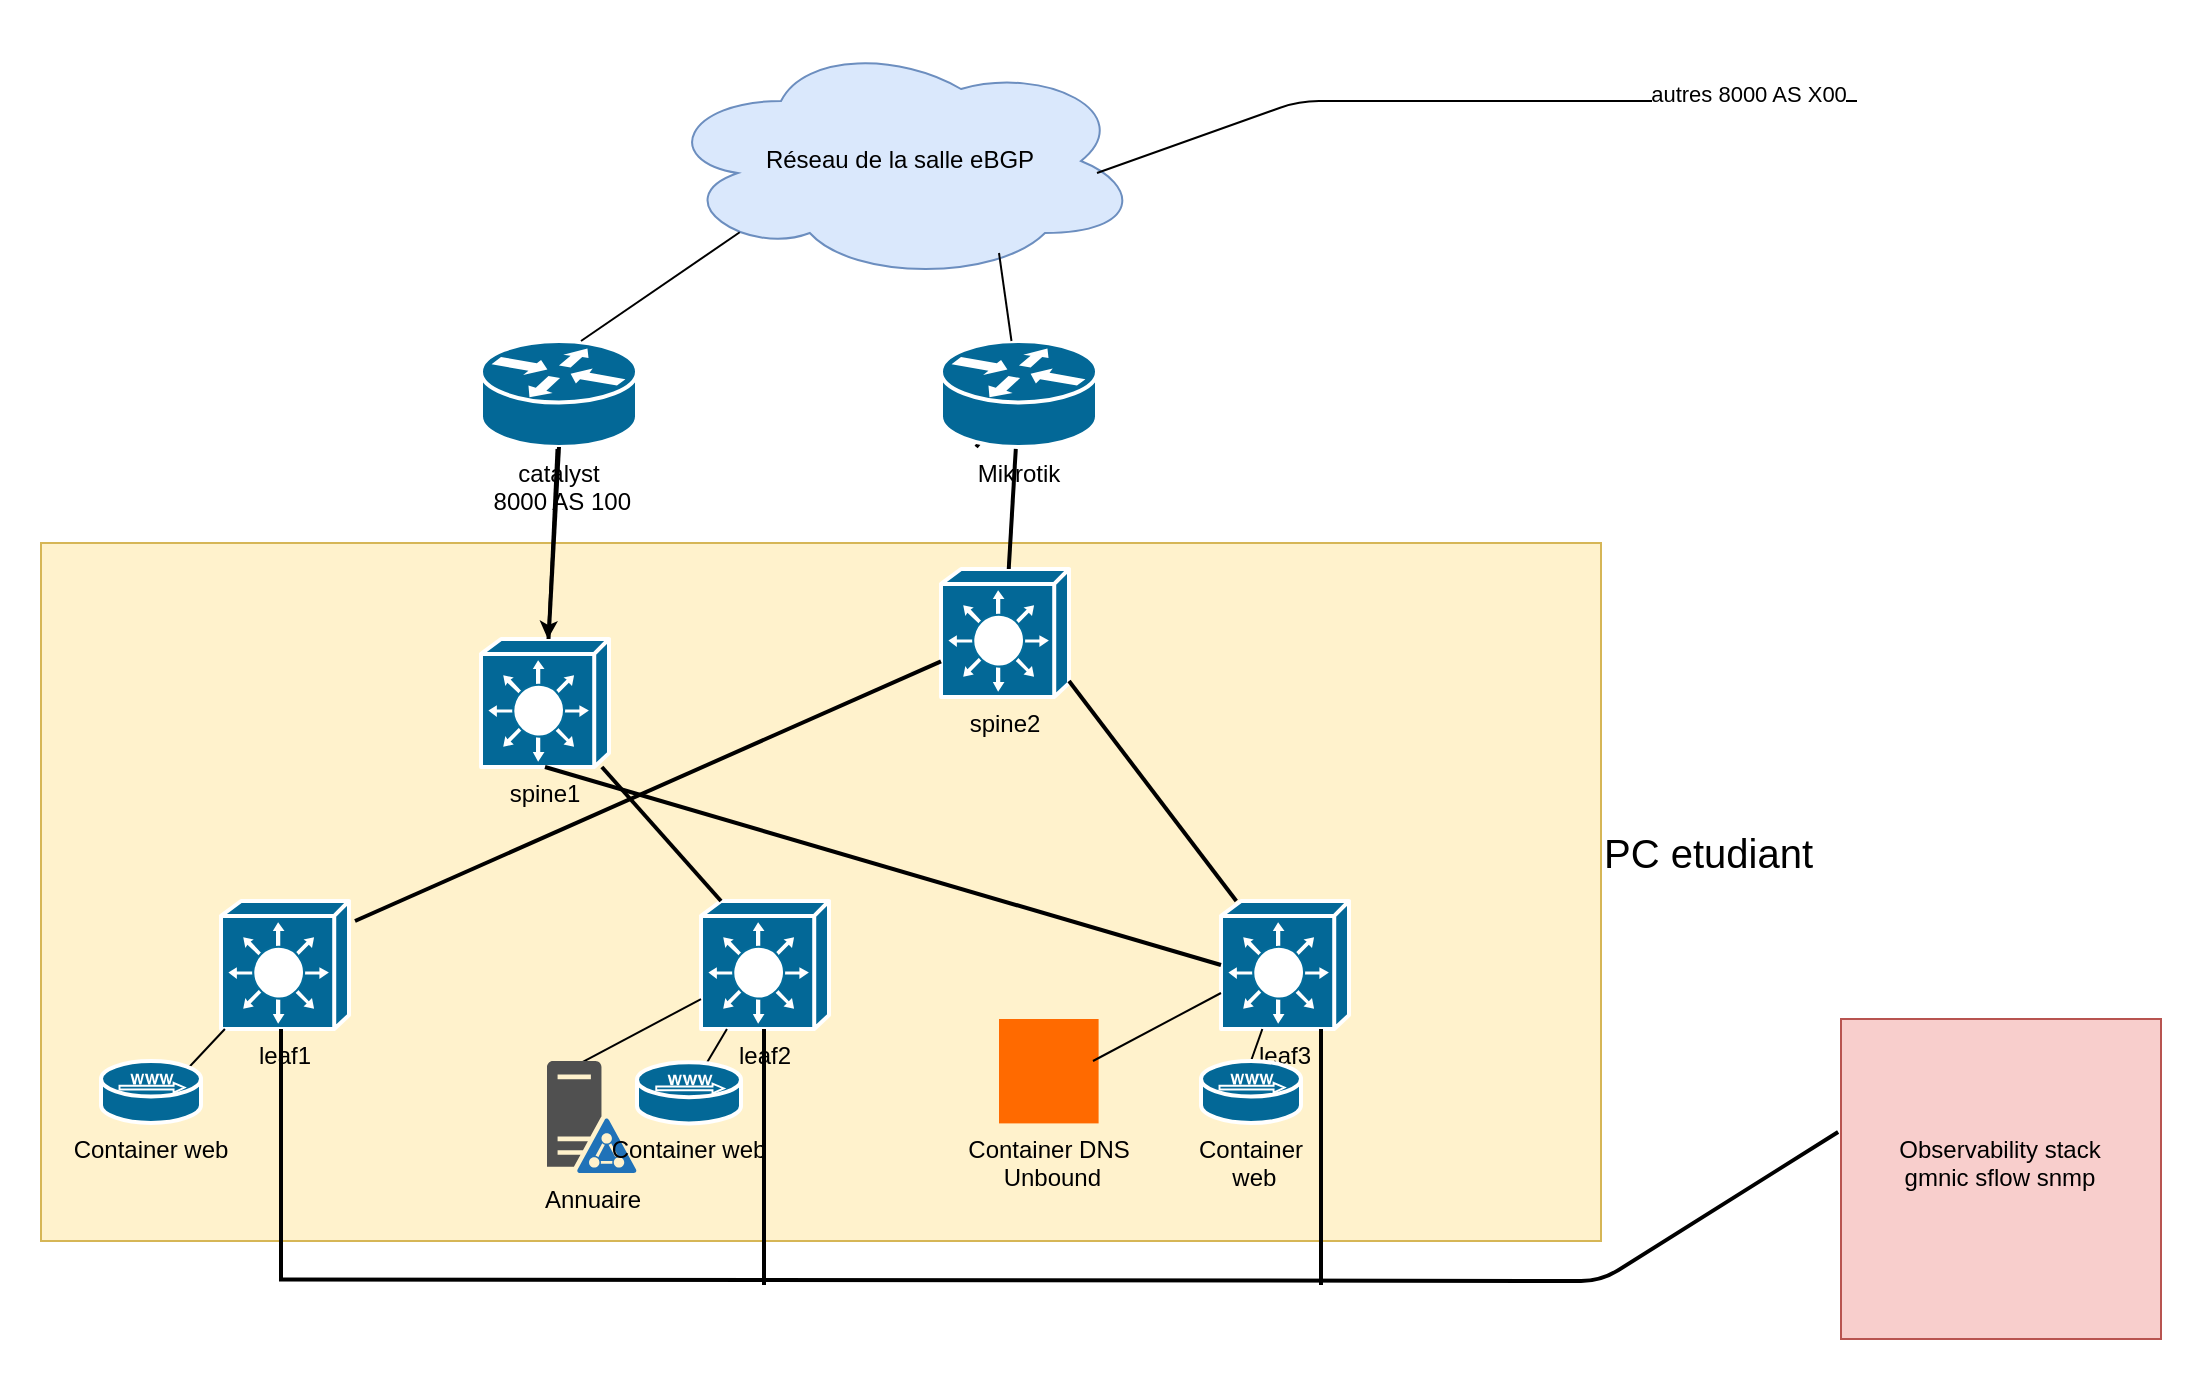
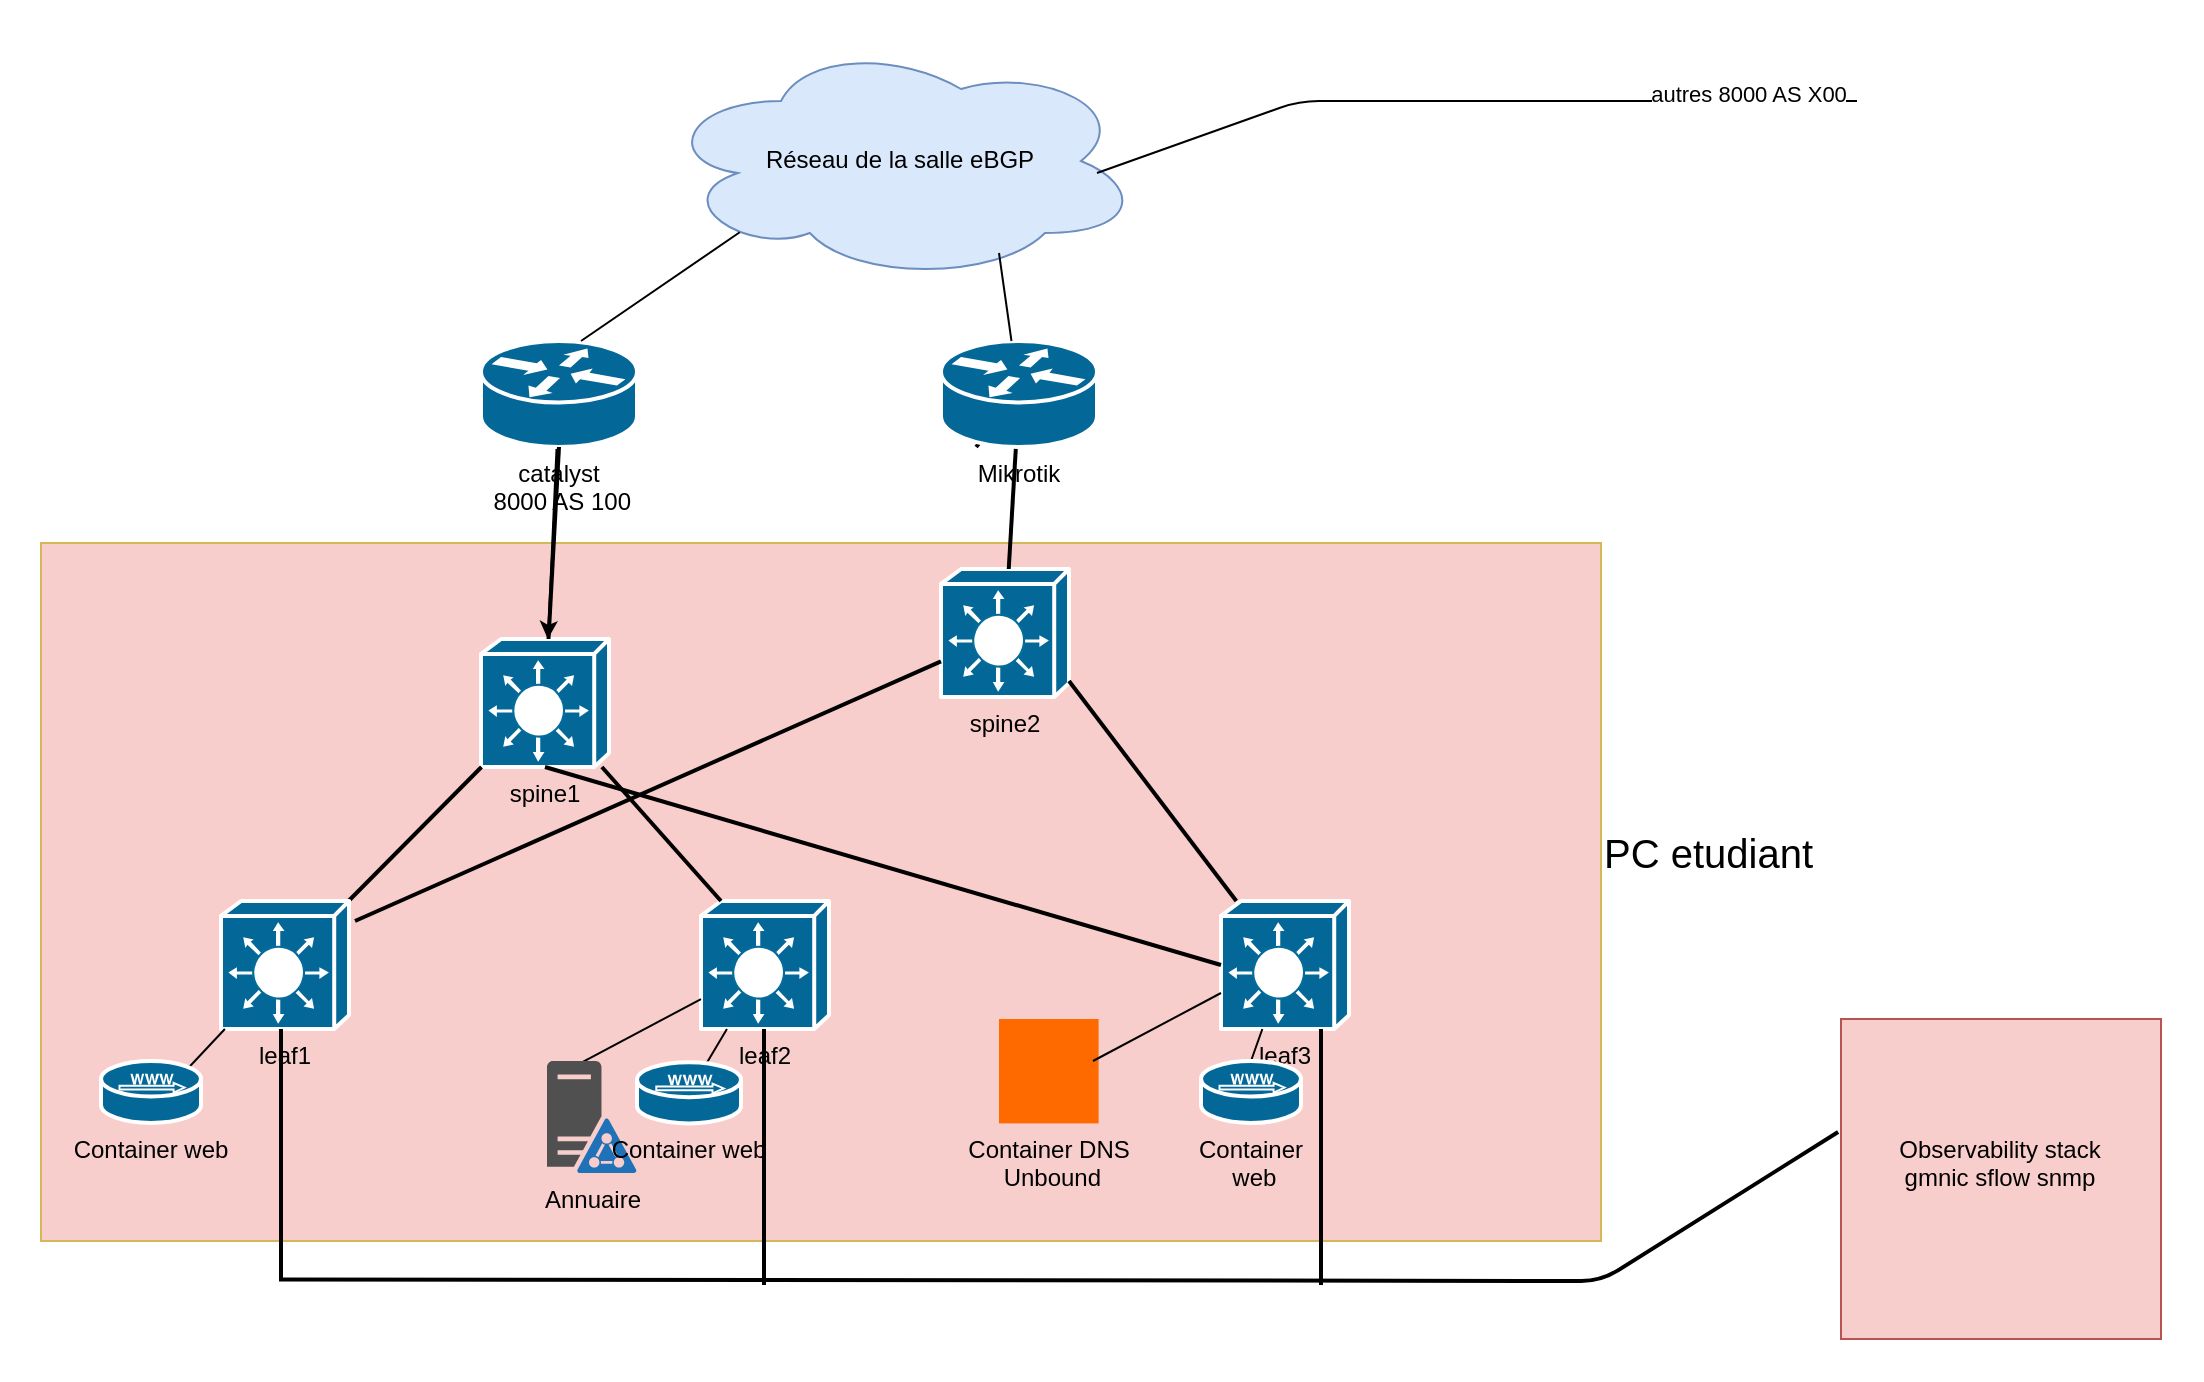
edge "spine1" -- "leaf1": added
node "PC etudiant": fillcolor #fff2cc -> #f8cecc
